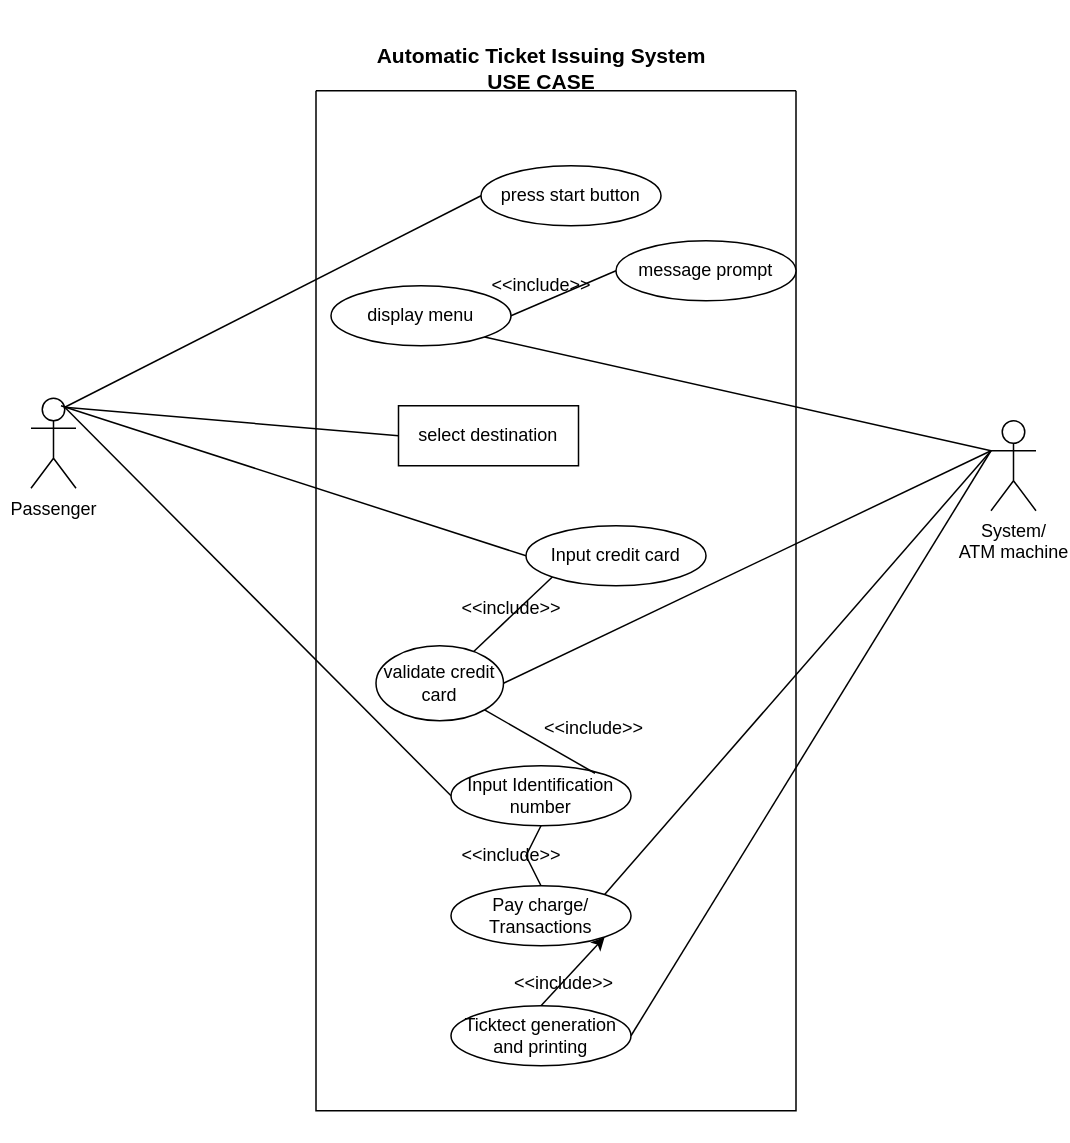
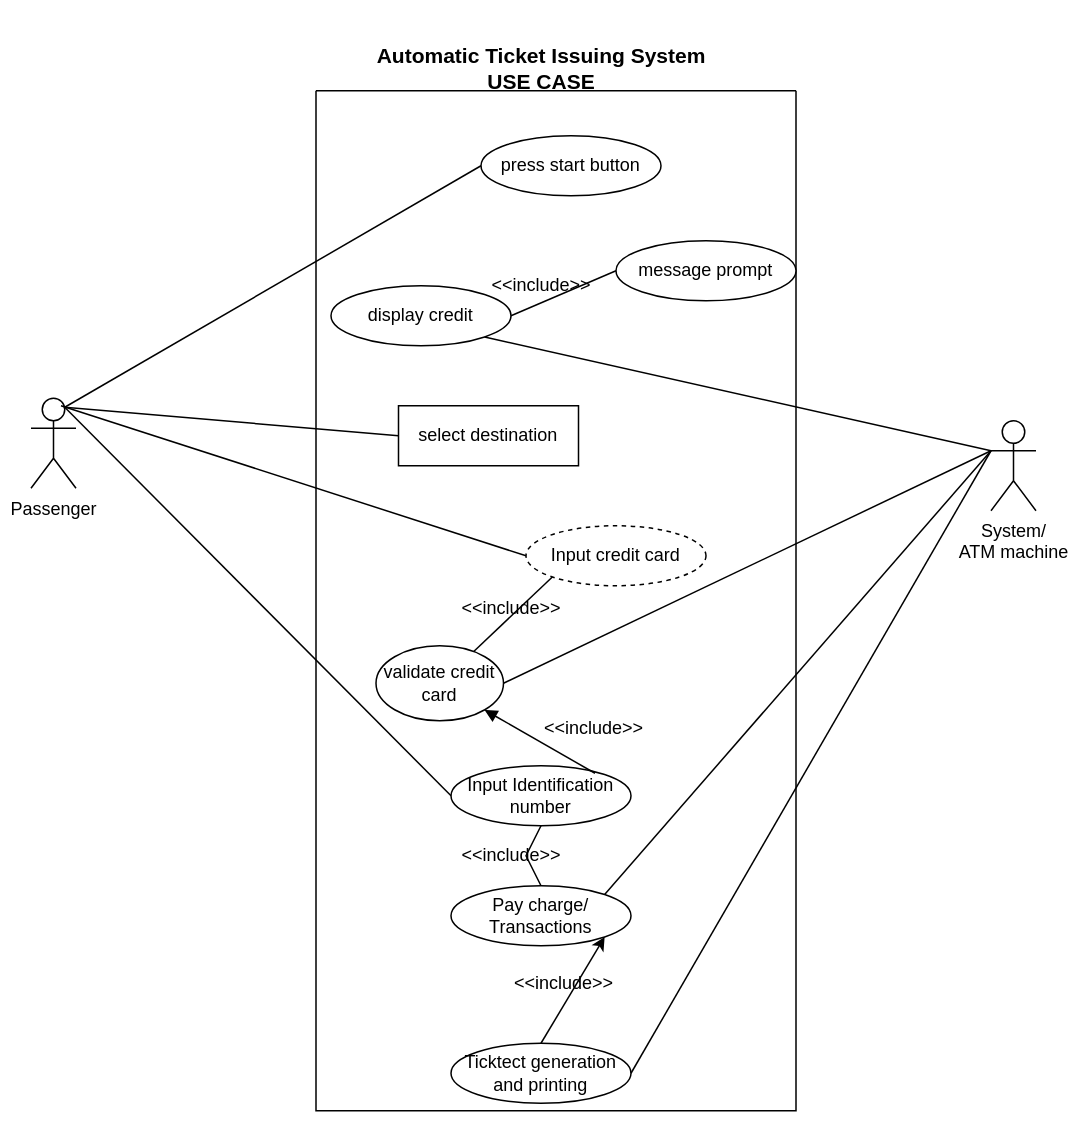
node "press start button": moved (571, 196) -> (571, 166)
node "display menu": label "display menu" -> "display credit"
node "Input credit card": style solid -> dashed
edge "validate credit card" -- "Input Identification number": arrowhead none -> block
node "Ticktect generation and printing": moved (541, 1036) -> (541, 1073)
